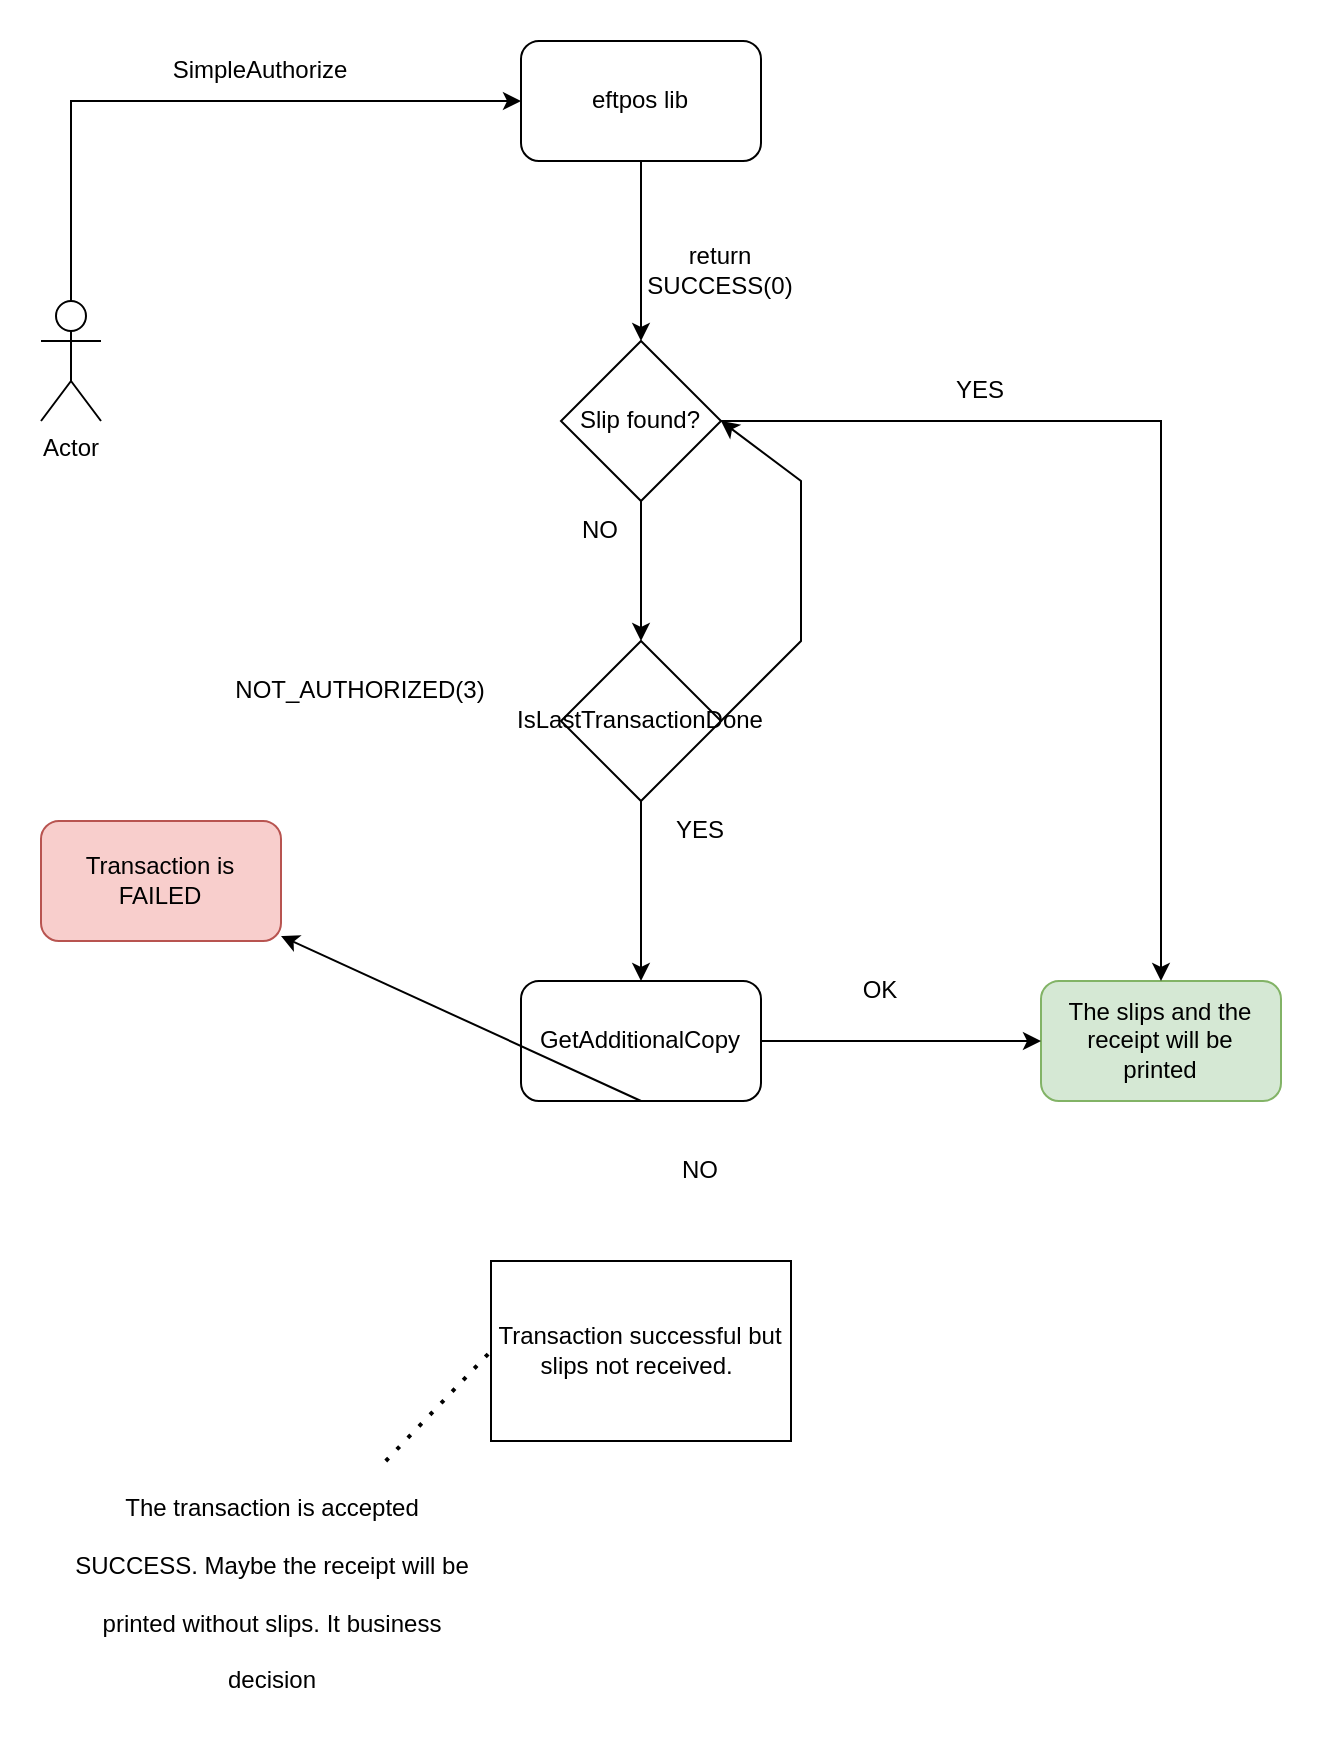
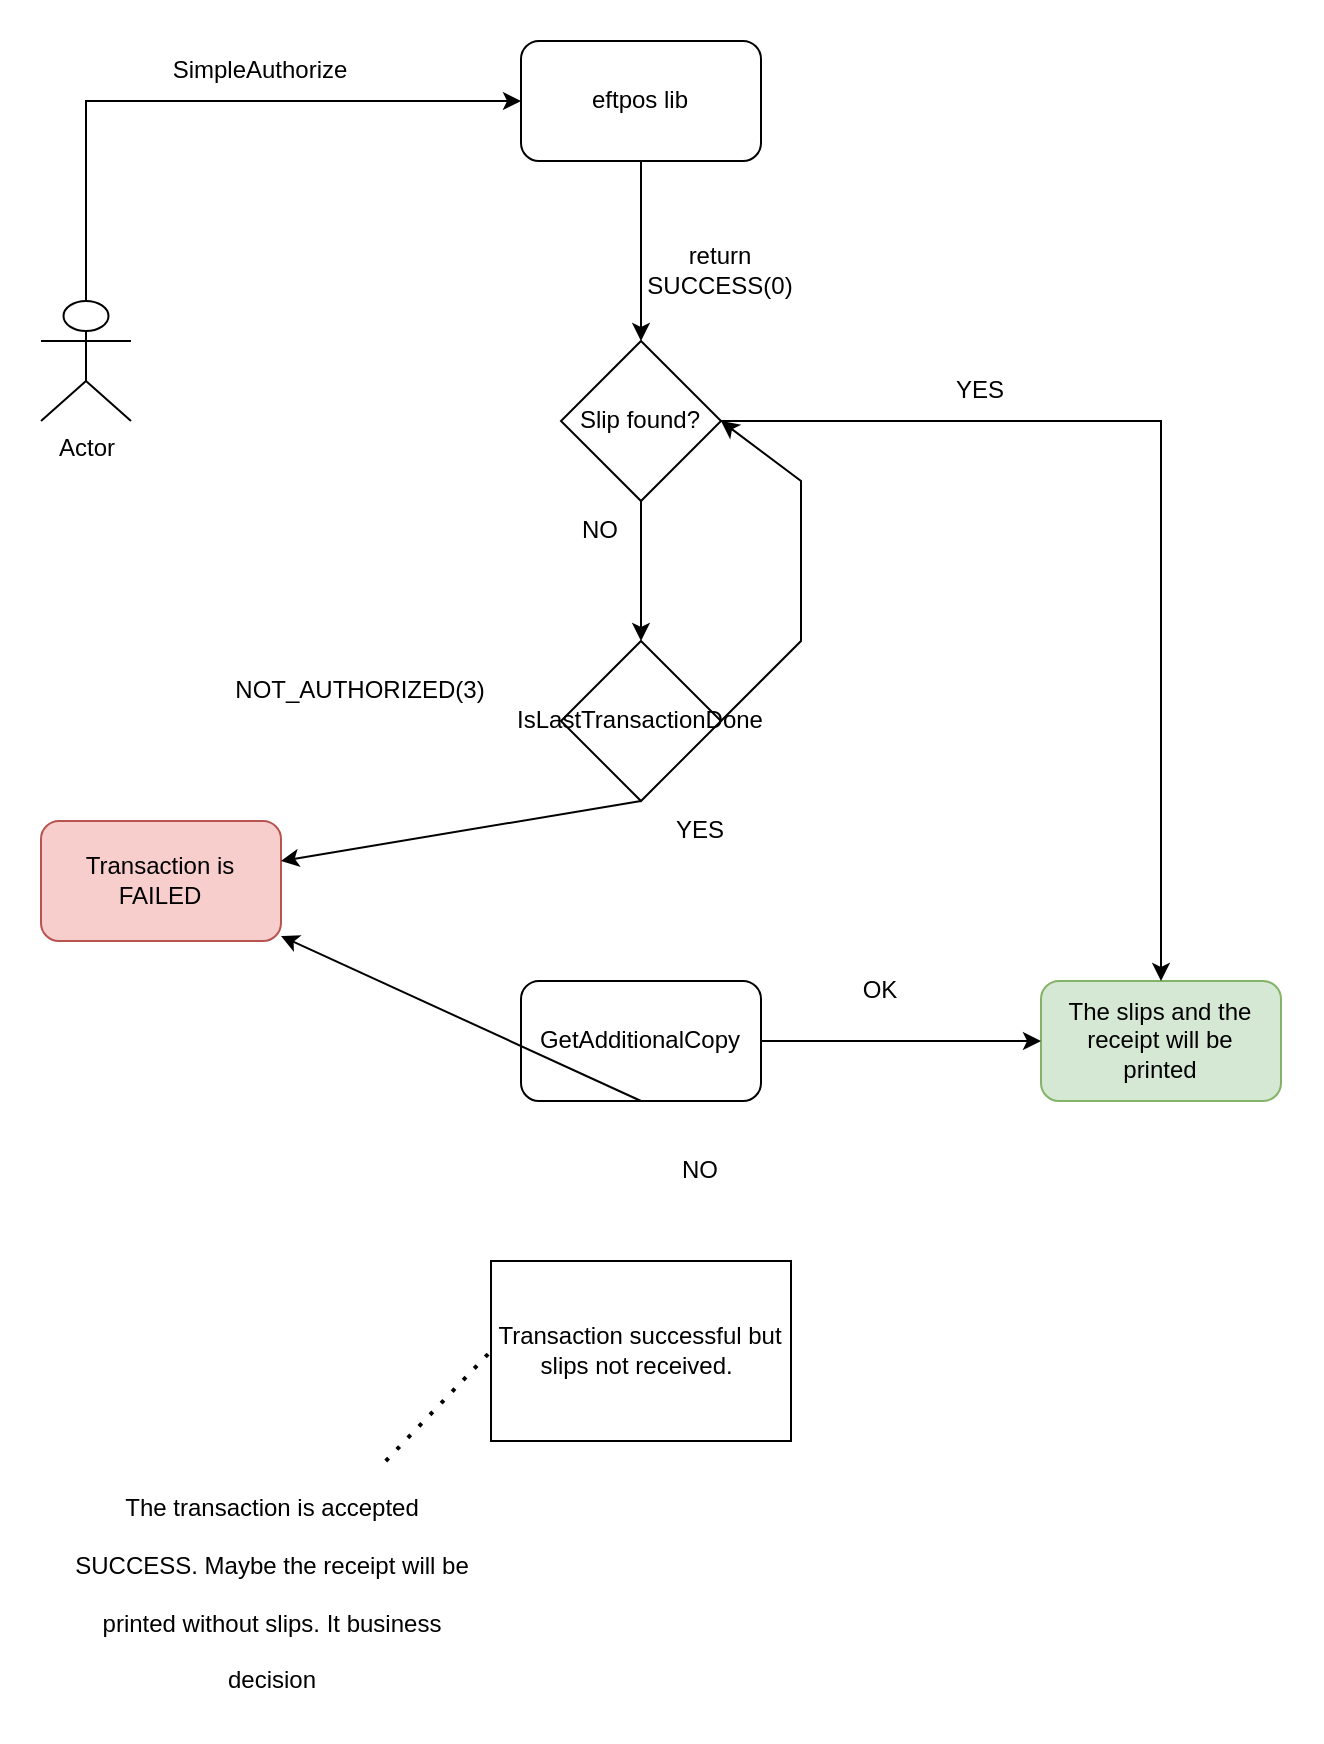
node "Actor": size 60x120 -> 90x120
edge "IsLastTransactionDone" -> "GetAdditionalCopy": now "IsLastTransactionDone" -> "Transaction is FAILED"
